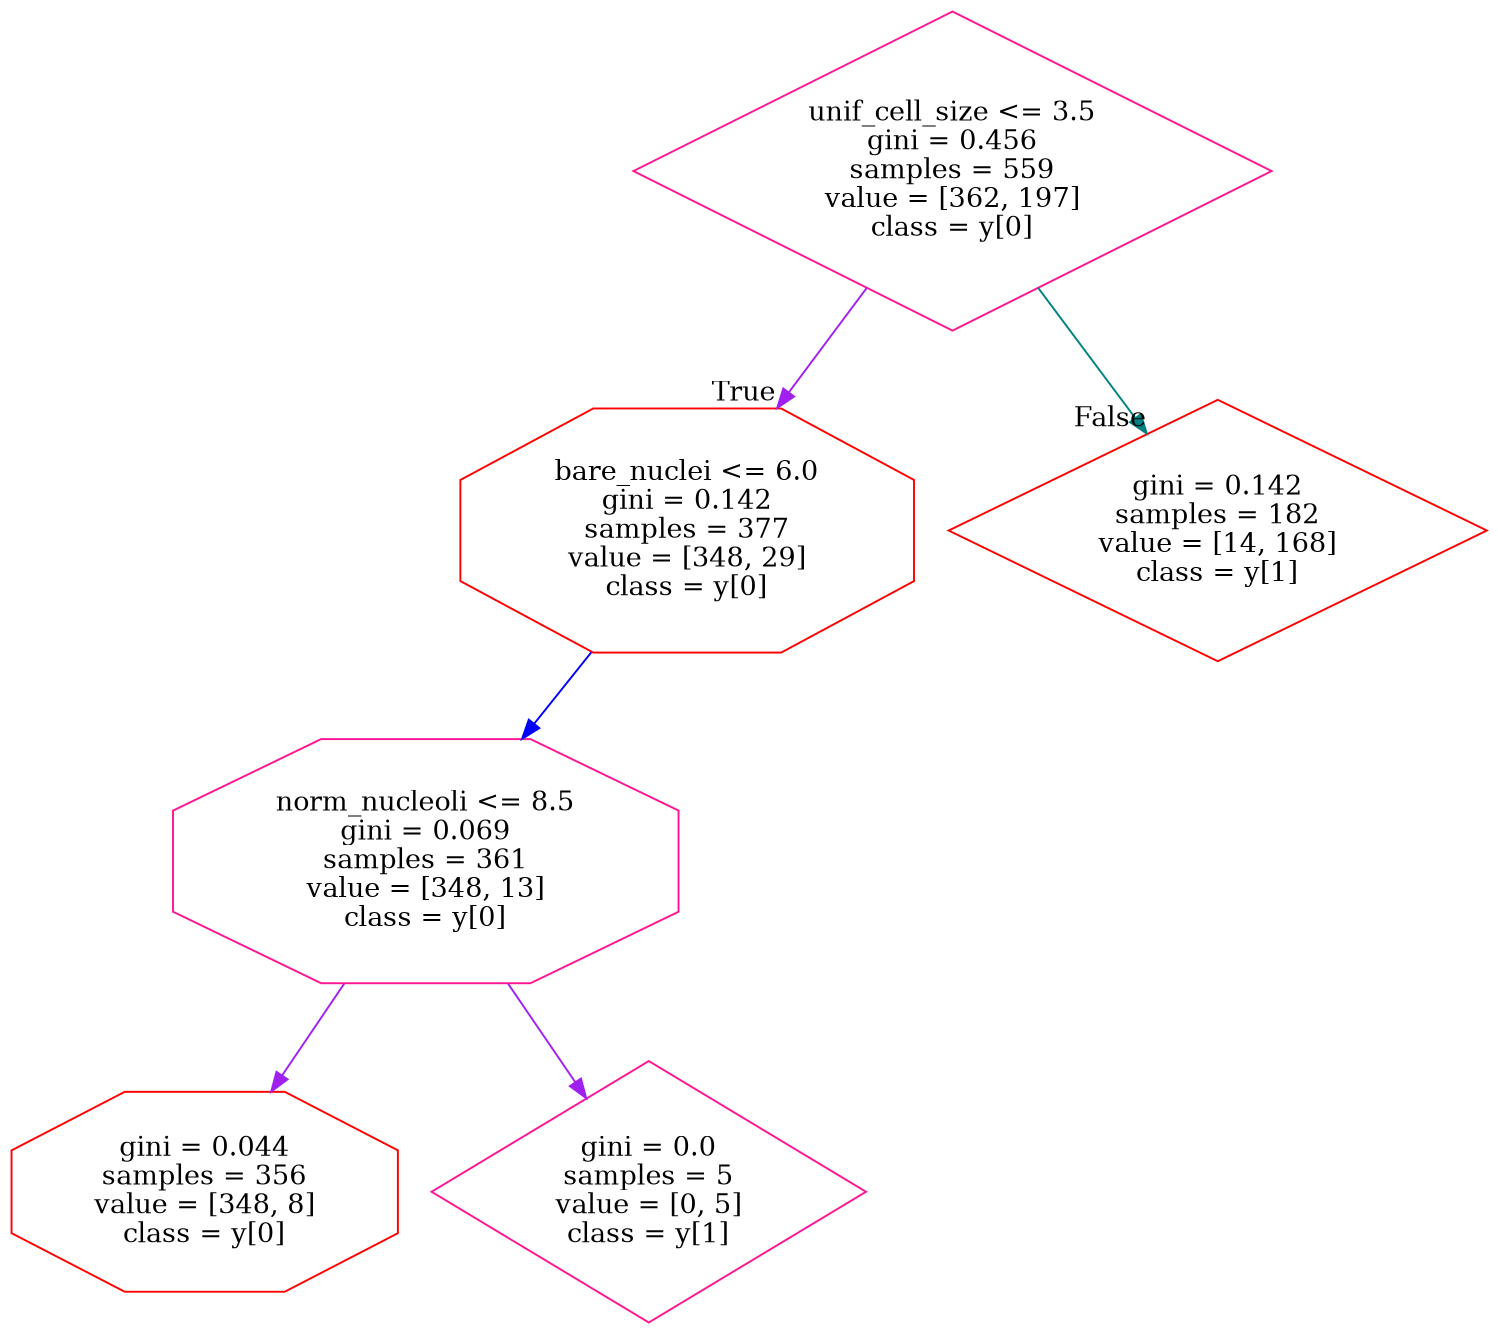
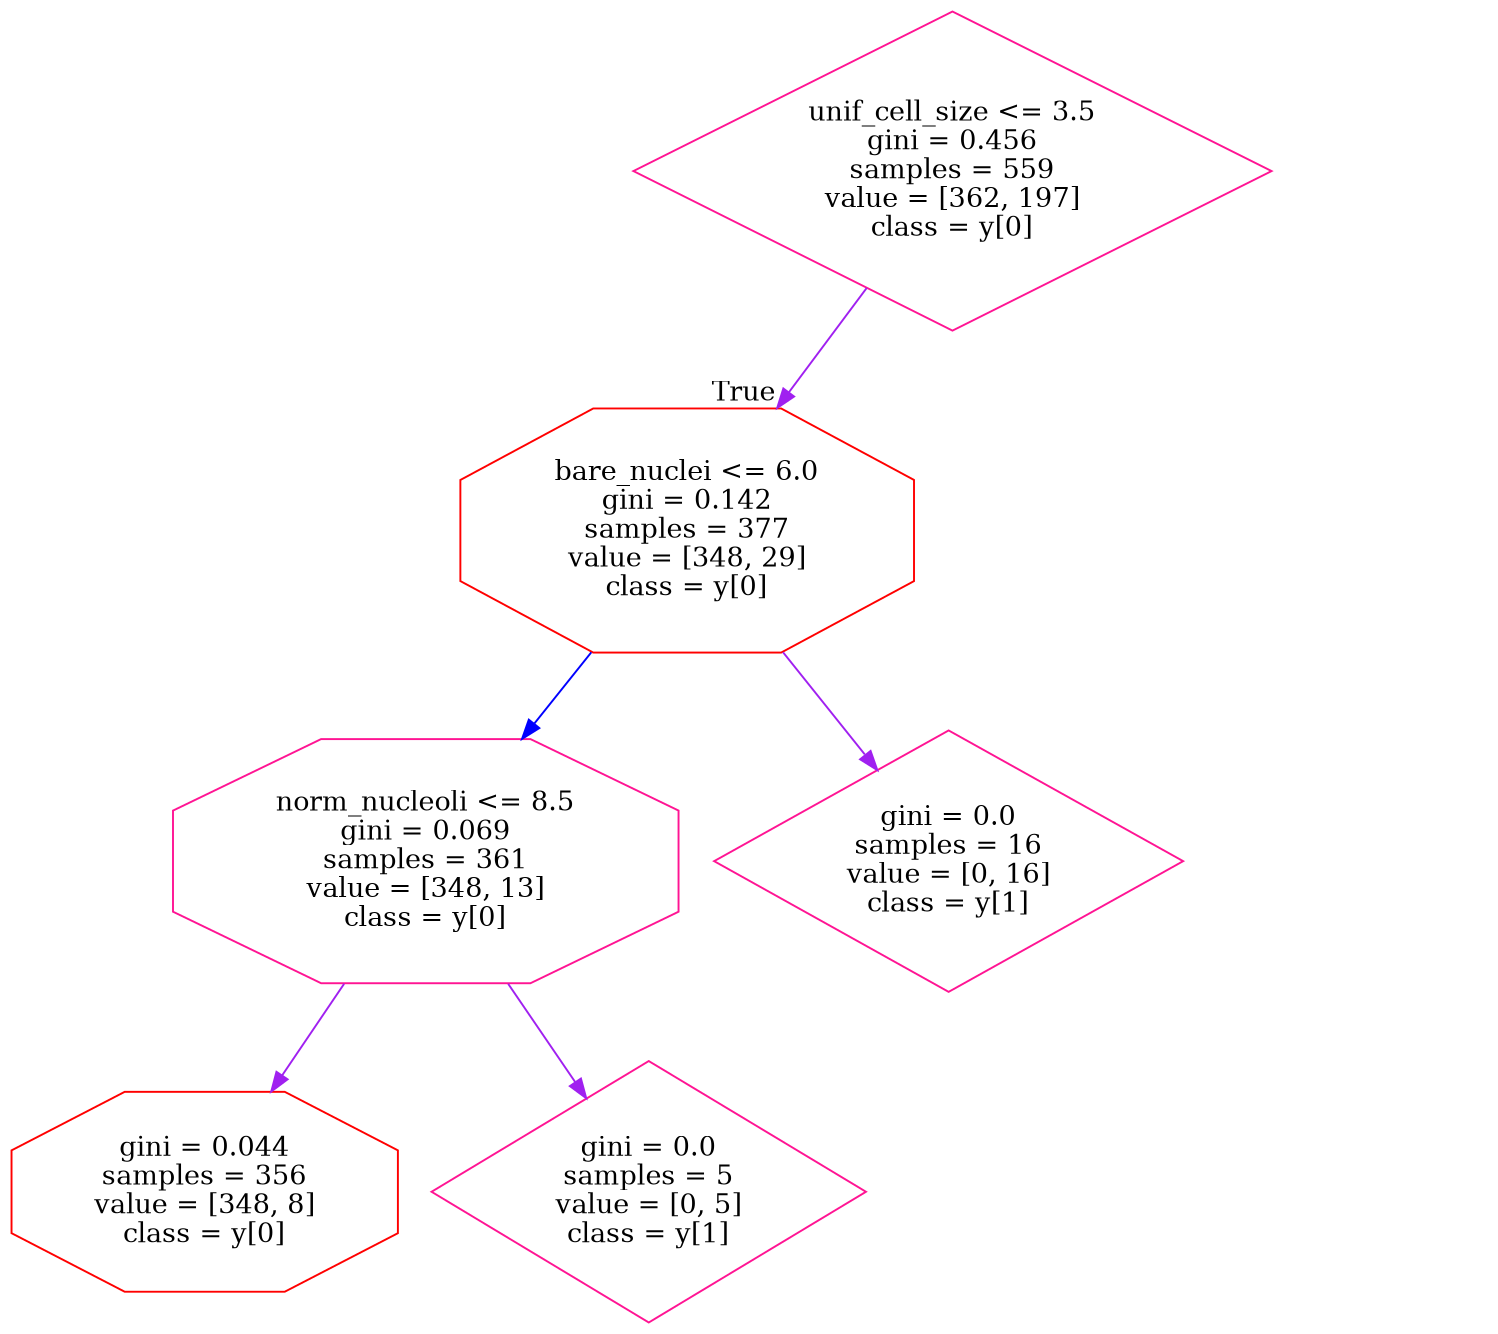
node "gini = 0.142 samples = 182 value = [14, 168] class = y[1]": removed
node "gini = 0.0 samples = 16 value = [0, 16] class = y[1]": added
